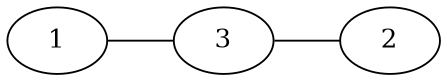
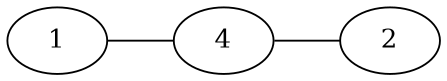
node "3": label "3" -> "4"
